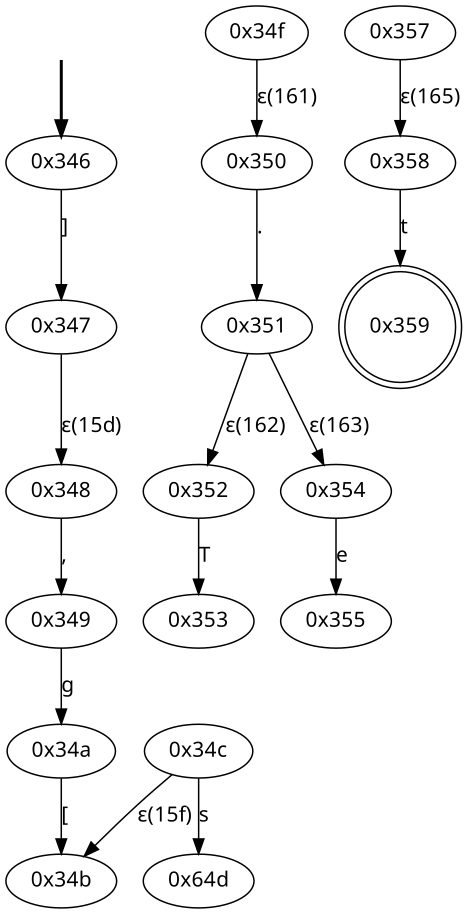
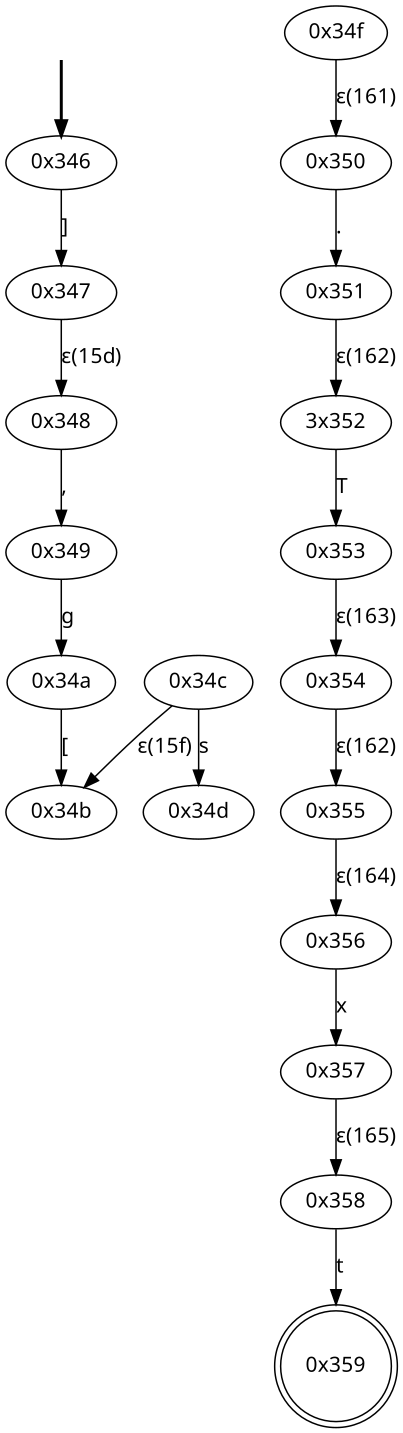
edge "0x351" -> "0x354": now "0x353" -> "0x354"
node "0x352": label "0x352" -> "3x352"
edge "0x354" -> "0x355": label "e" -> "ε(162)"
node "0x64d": label "0x64d" -> "0x34d"
node "0x356": added
